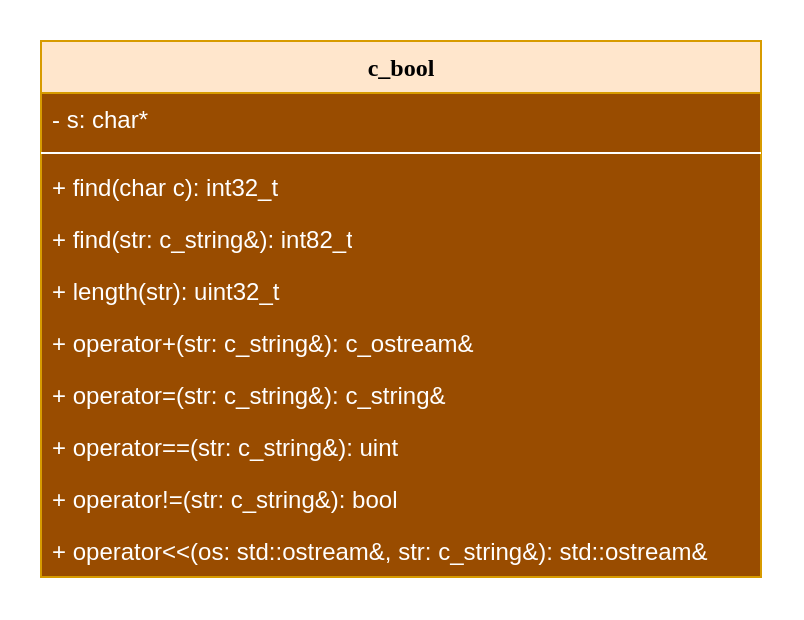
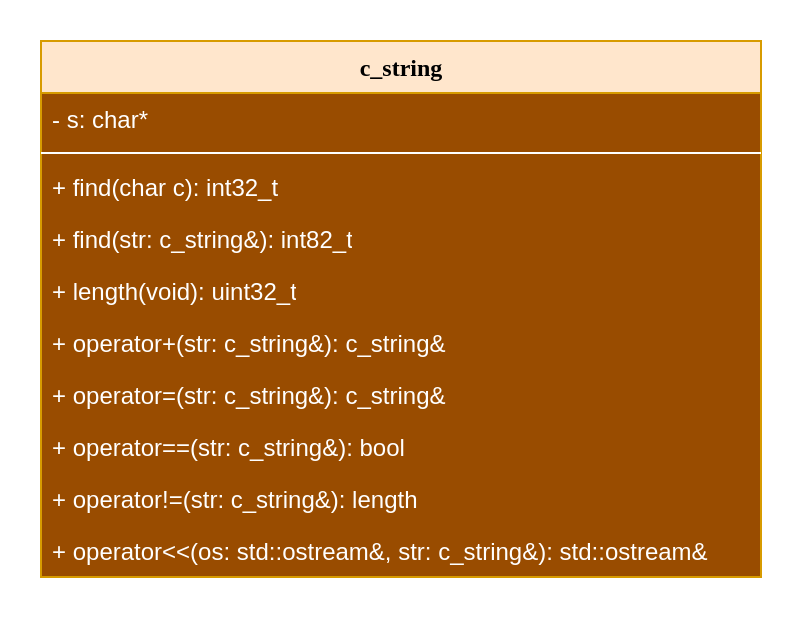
node "c_bool": label "c_bool" -> "c_string"
node "+ length(str): uint32_t": label "+ length(str): uint32_t" -> "+ length(void): uint32_t"
node "+ operator+(str: c_string&): c_ostream&": label "+ operator+(str: c_string&): c_ostream&" -> "+ operator+(str: c_string&): c_string&"
node "+ operator==(str: c_string&): uint": label "+ operator==(str: c_string&): uint" -> "+ operator==(str: c_string&): bool"
node "+ operator!=(str: c_string&): bool": label "+ operator!=(str: c_string&): bool" -> "+ operator!=(str: c_string&): length"
